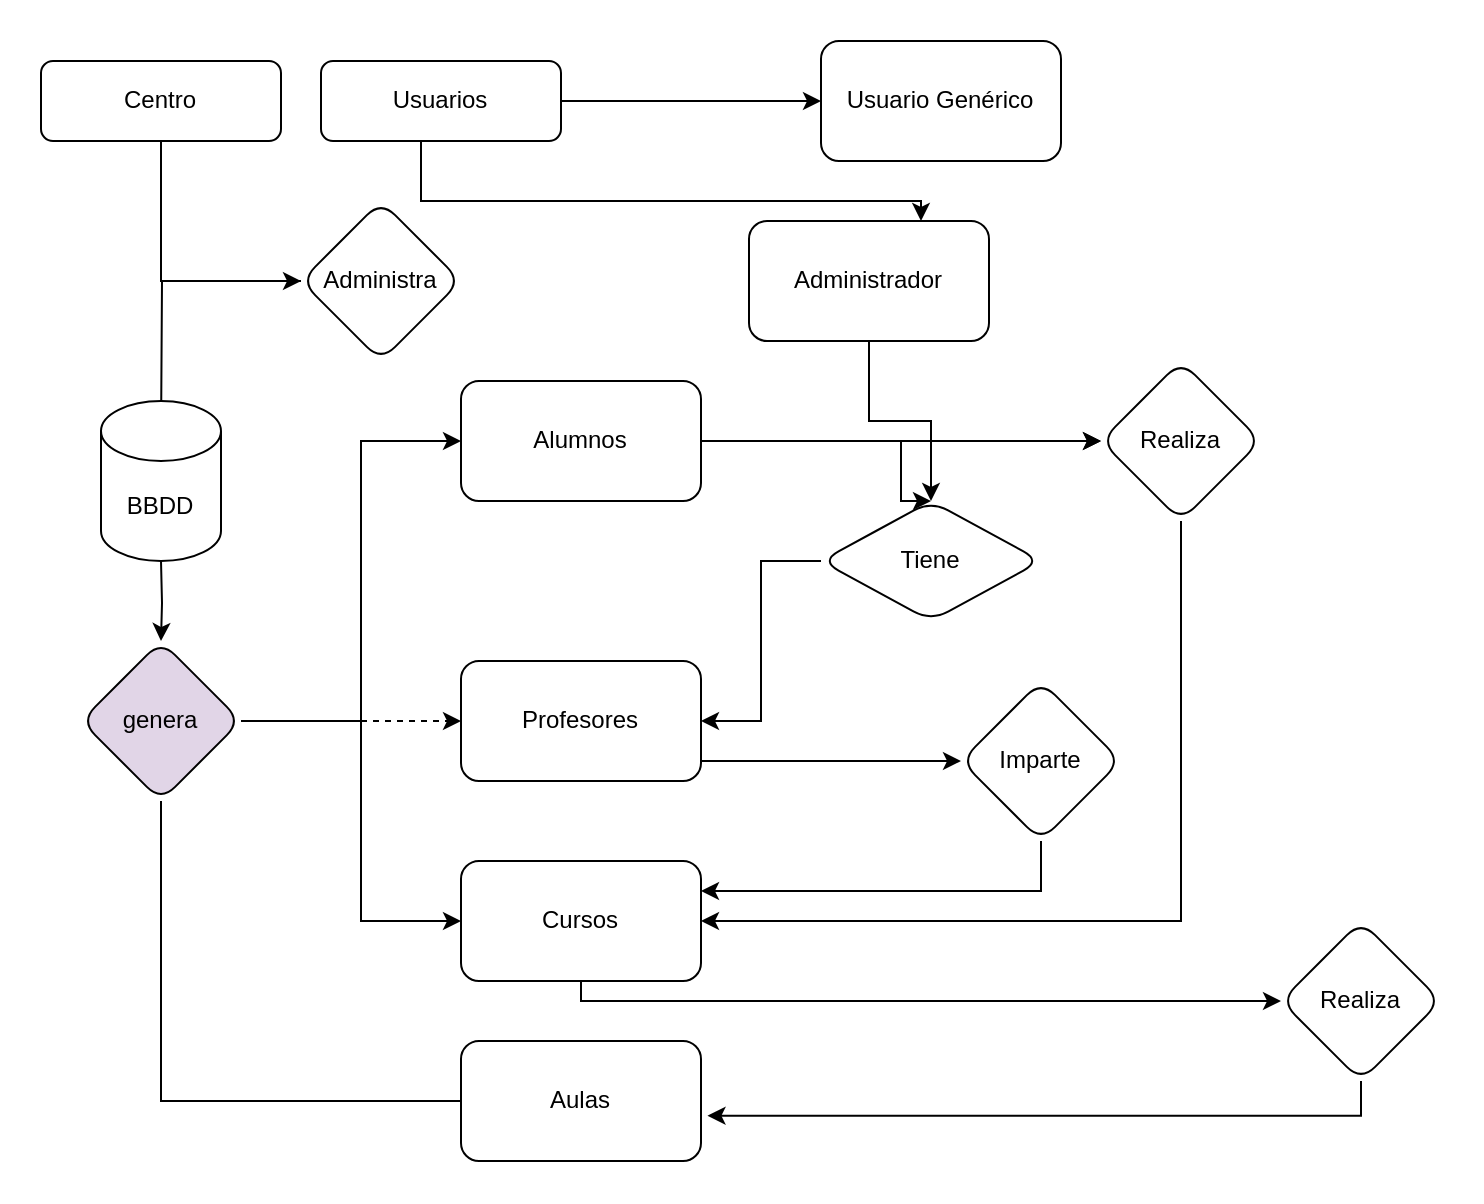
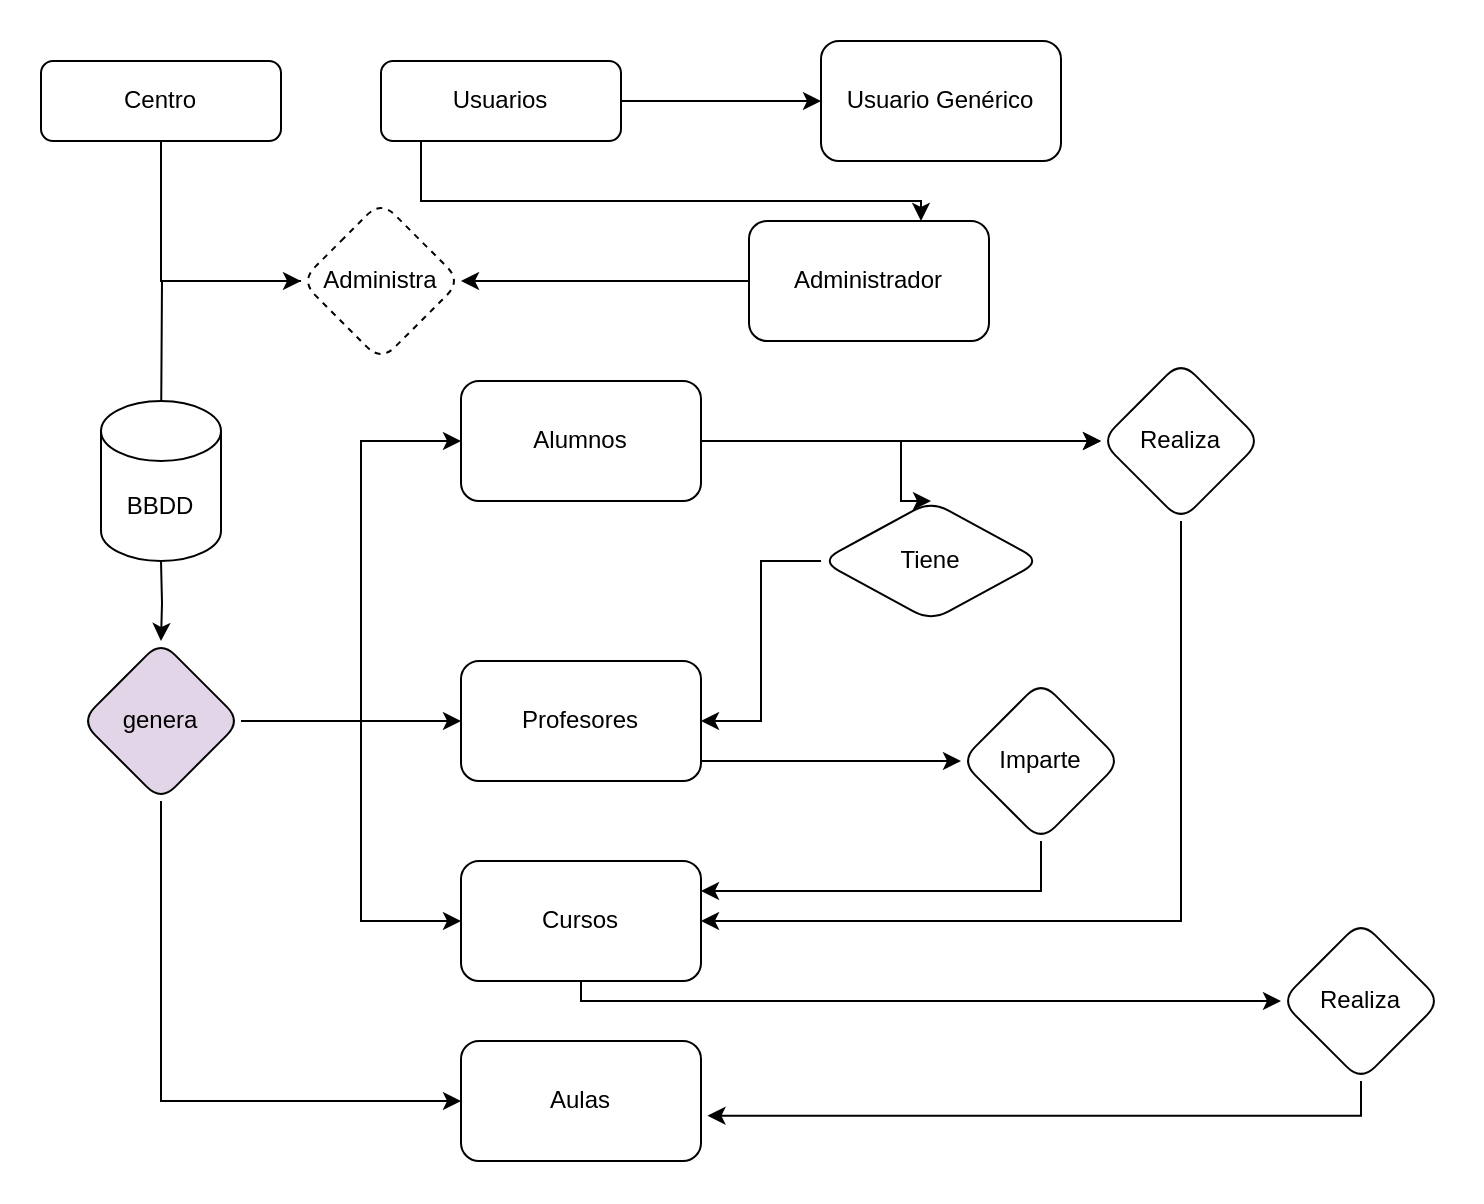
node "Usuarios": moved (441, 101) -> (501, 101)
node "Administra": style solid -> dashed
edge "Administrador" -> "Tiene": now "Administrador" -> "Administra"
edge "genera" -> "Profesores": style dashed -> solid
edge "genera" -- "Aulas": arrowhead none -> classic
